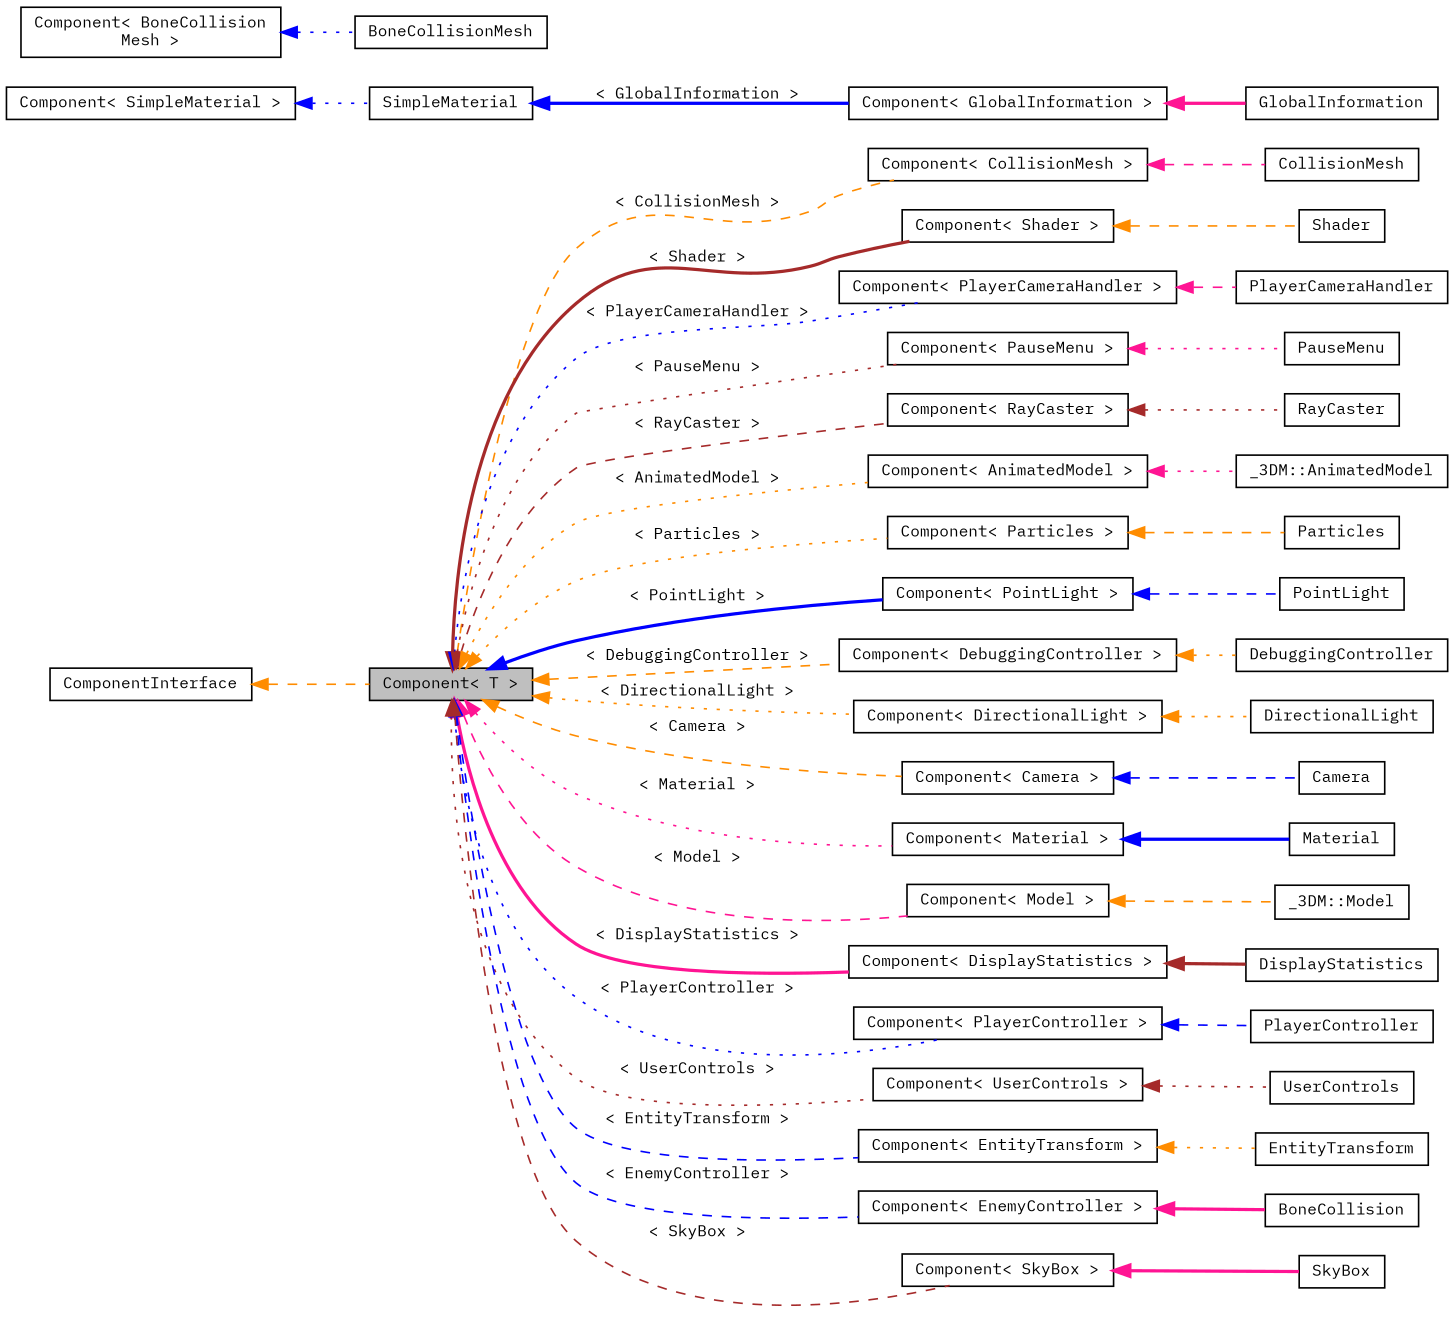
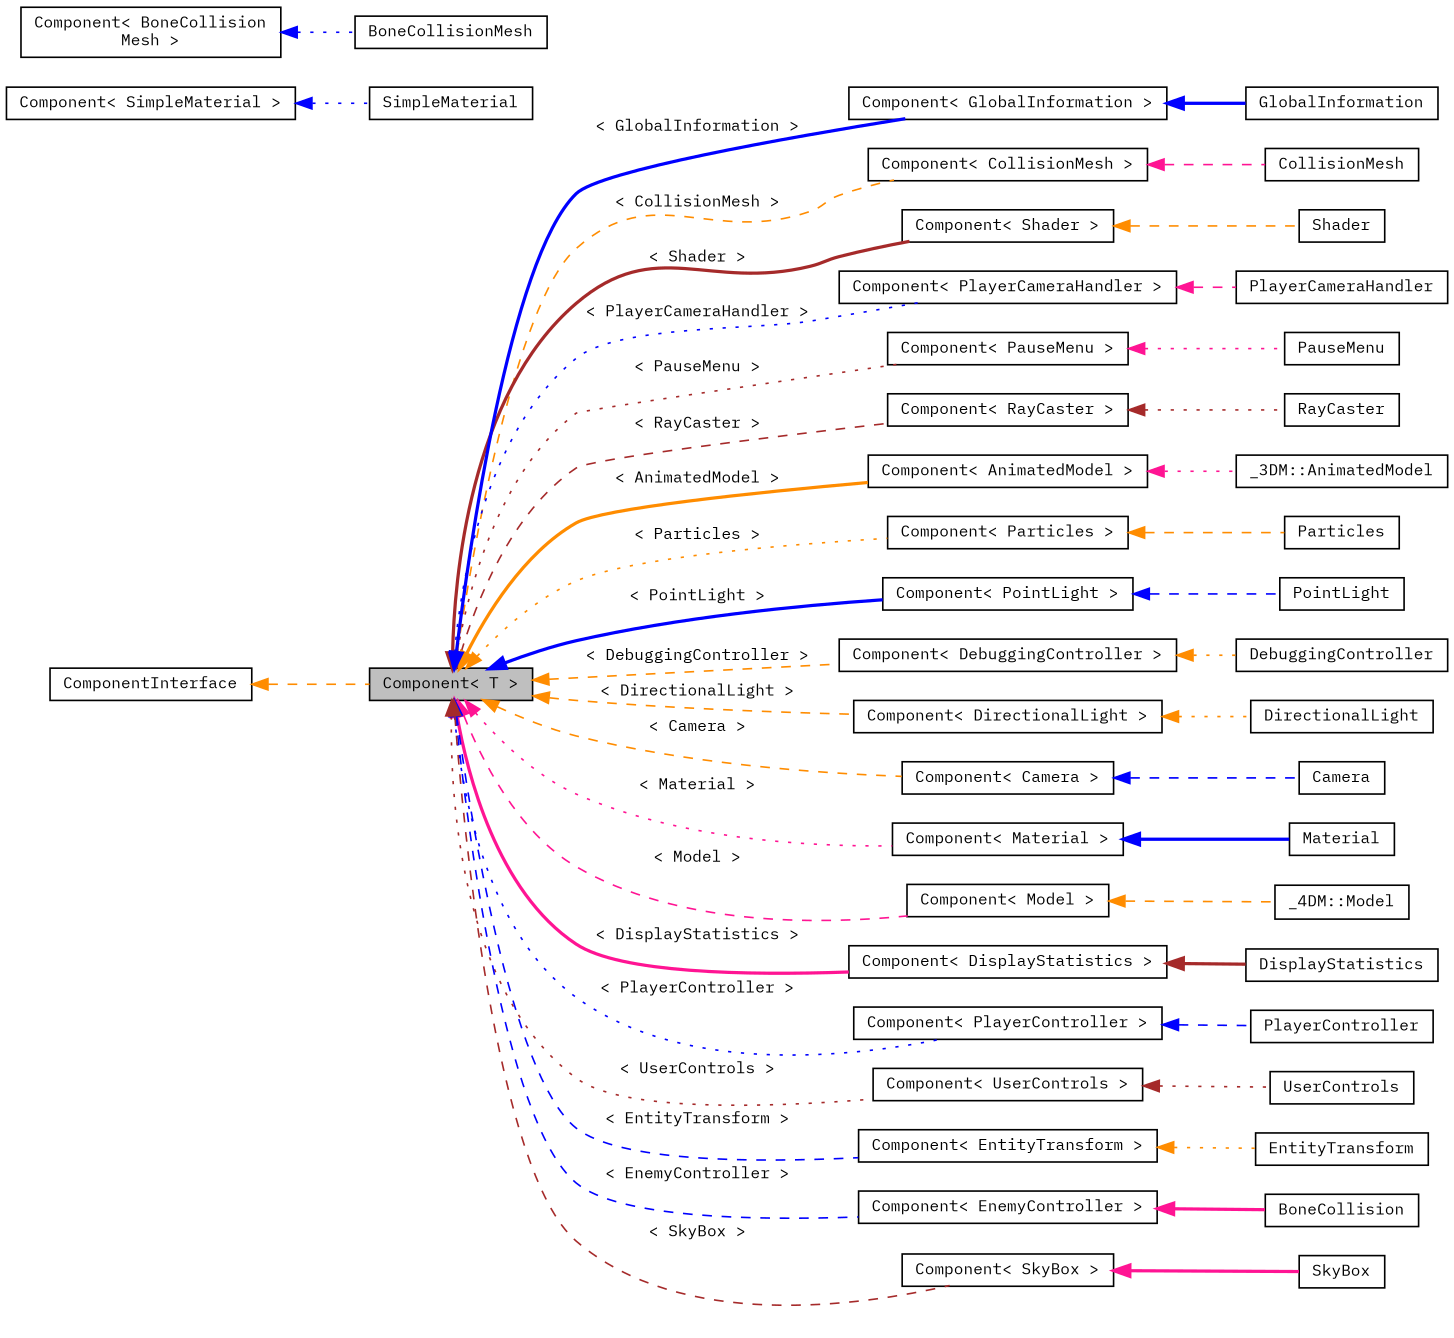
edge "Component< GlobalInformation >" -> "SimpleMaterial": now "Component< GlobalInformation >" -> "Component< T >"
edge "GlobalInformation" -> "Component< GlobalInformation >": color deeppink -> blue
edge "Component< AnimatedModel >" -> "Component< T >": style dotted -> bold
edge "Component< DirectionalLight >" -> "Component< T >": style dotted -> dashed
node "_3DM::Model": label "_3DM::Model" -> "_4DM::Model"
